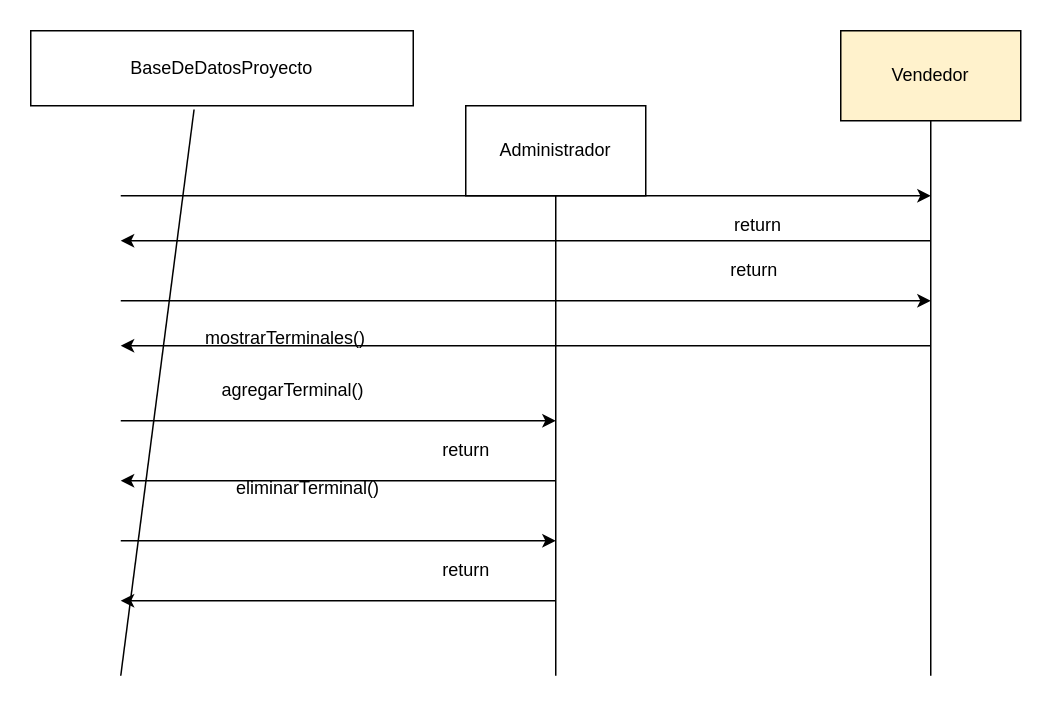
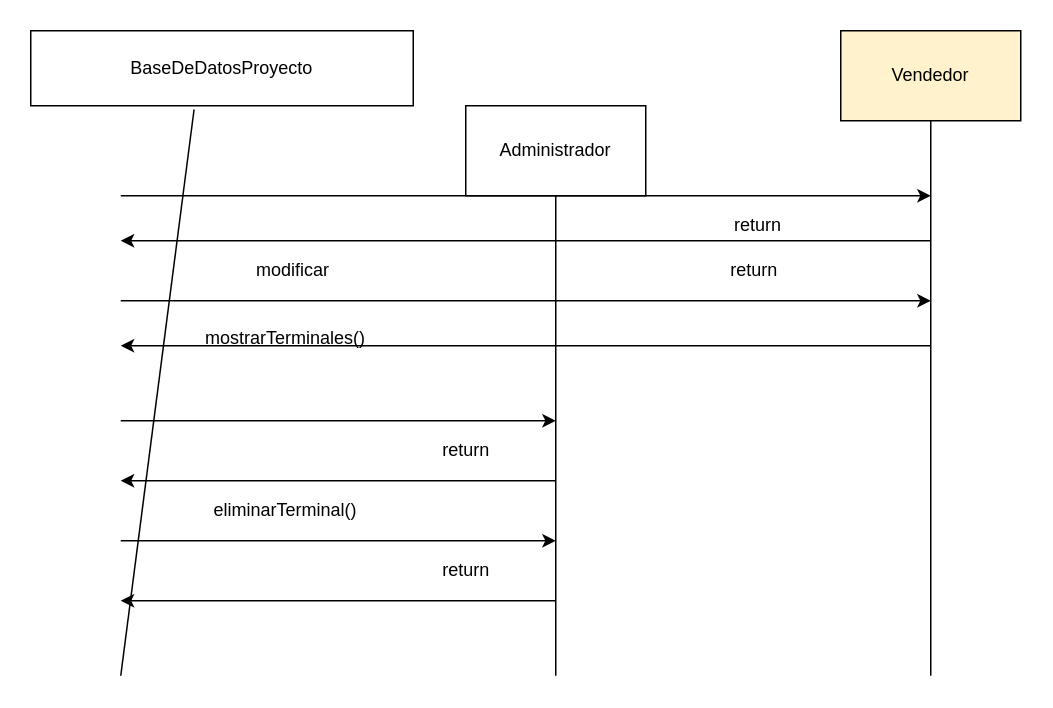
node "modificar": added
node "agregarTerminal()": removed
node "eliminarTerminal()": moved (308, 488) -> (286, 511)
